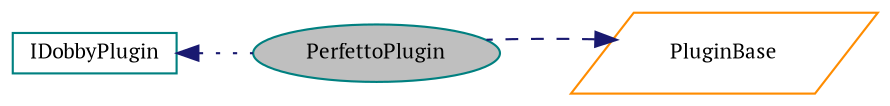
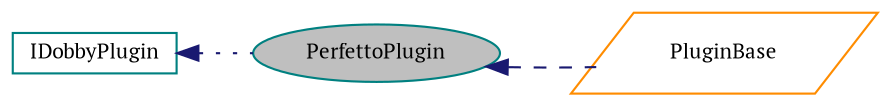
edge "PerfettoPlugin" -> "PluginBase": reversed
